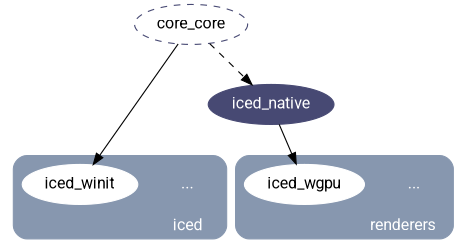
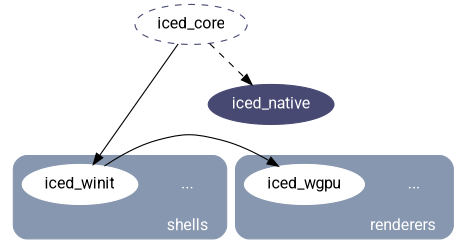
node "core_core": label "core_core" -> "iced_core"
edge "iced_native" -> "iced_wgpu": now "iced_winit" -> "iced_wgpu"
cluster "iced  ": label "iced  " -> "shells  "
